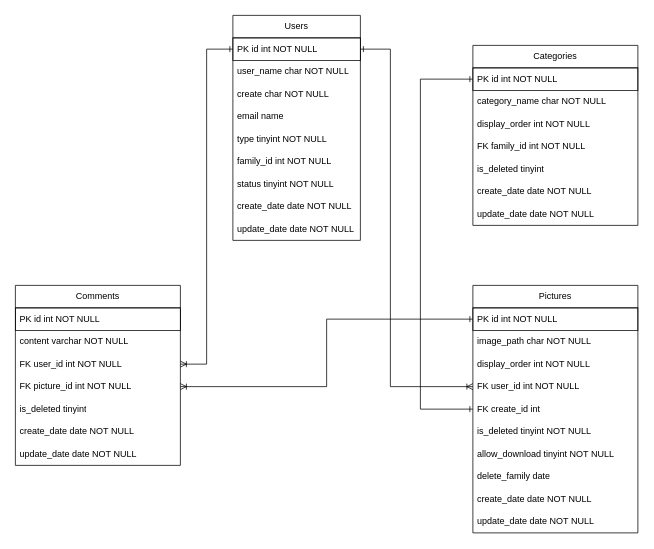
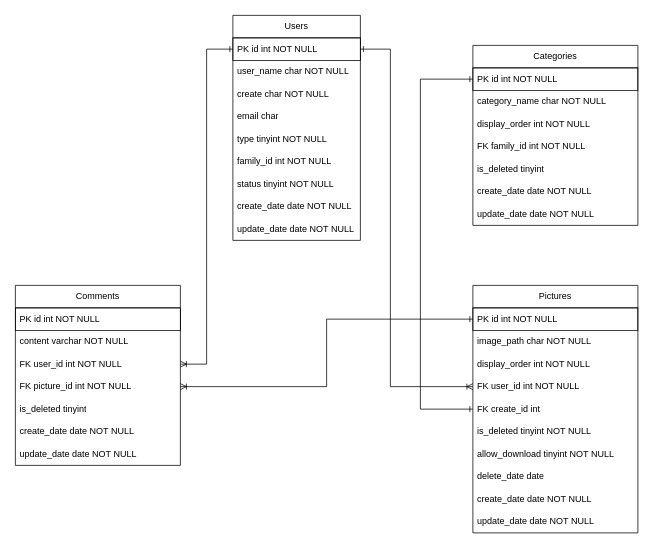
node "email name": label "email name" -> "email char"
node "delete_family date": label "delete_family date" -> "delete_date date"
